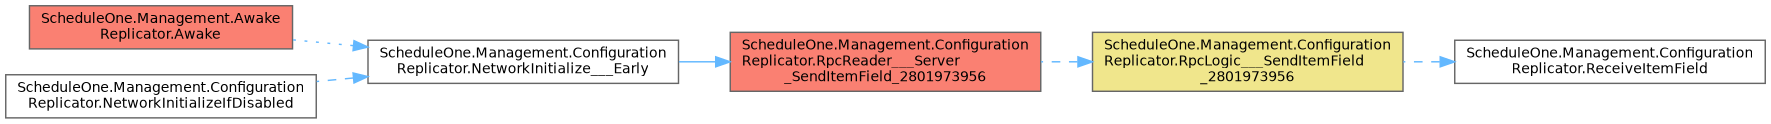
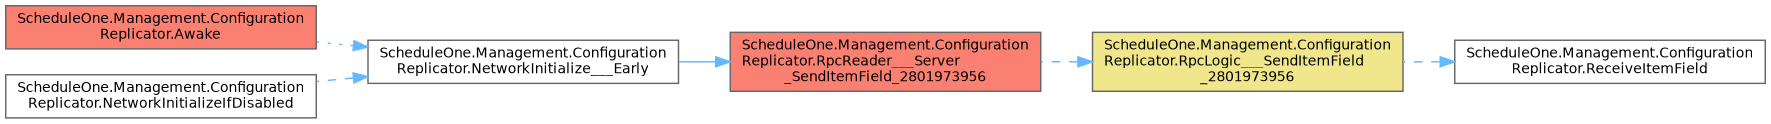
node "ScheduleOne.Management.Awake Replicator.Awake": label "ScheduleOne.Management.Awake Replicator.Awake" -> "ScheduleOne.Management.Configuration Replicator.Awake"
